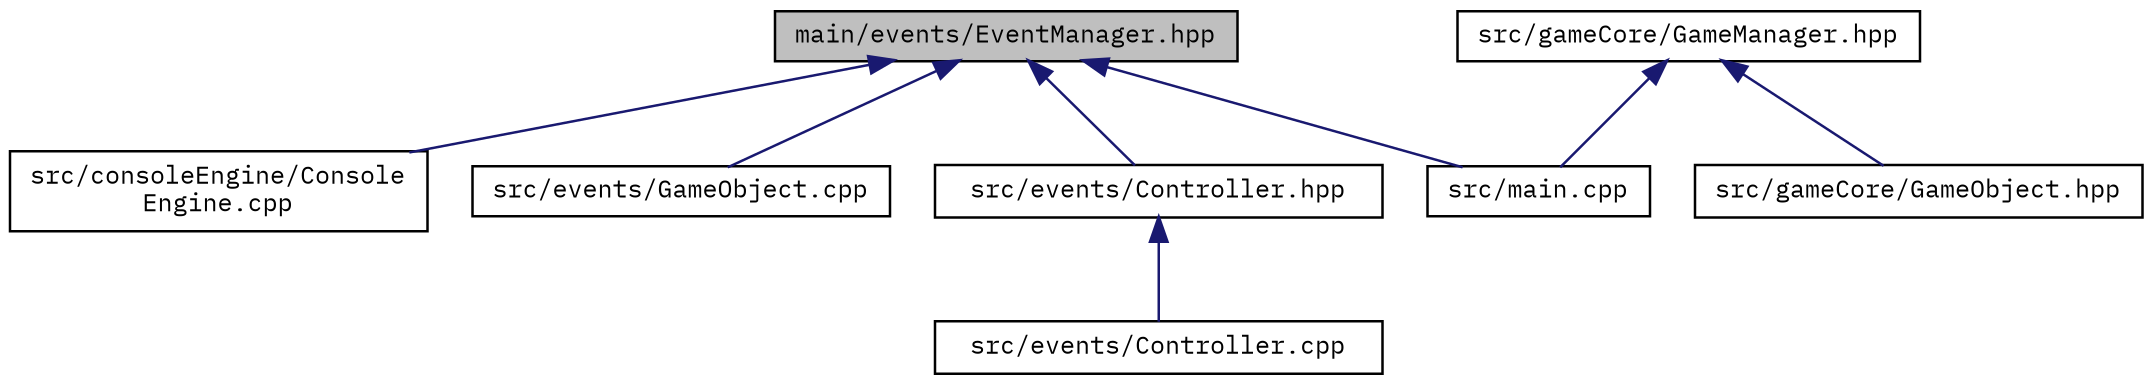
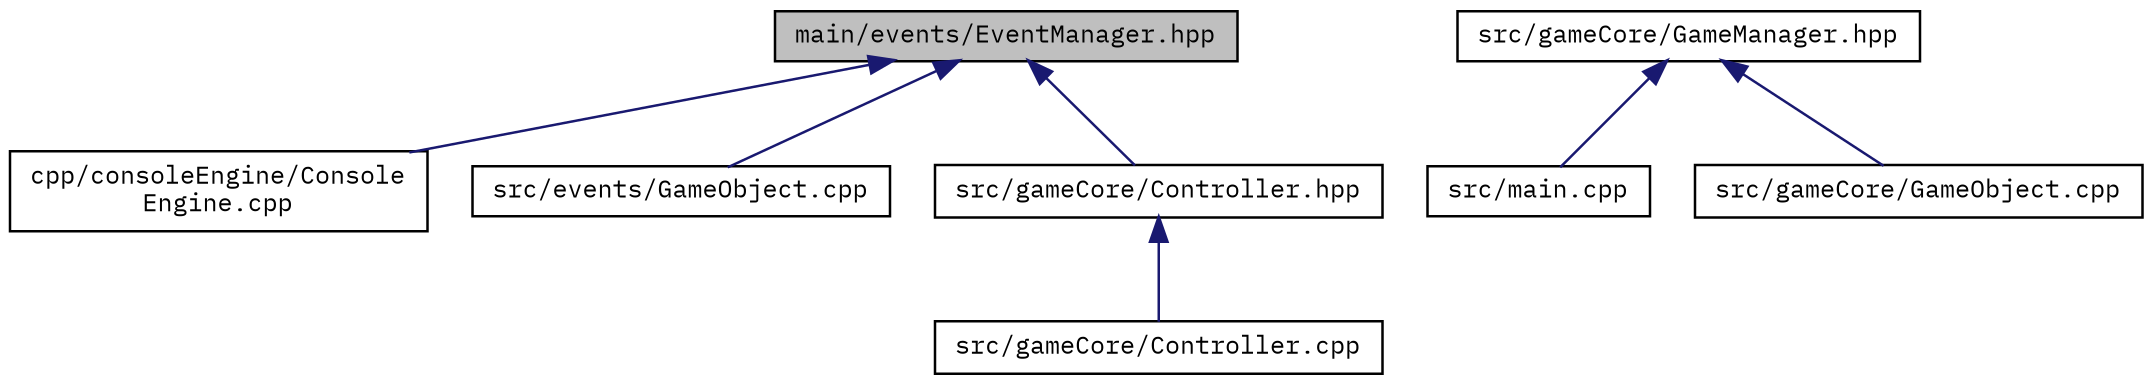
edge "src/main.cpp" -> "main/events/EventManager.hpp": removed
node "src/consoleEngine/Console Engine.cpp": label "src/consoleEngine/Console Engine.cpp" -> "cpp/consoleEngine/Console Engine.cpp"
node "src/events/Controller.hpp": label "src/events/Controller.hpp" -> "src/gameCore/Controller.hpp"
node "src/gameCore/GameObject.hpp": label "src/gameCore/GameObject.hpp" -> "src/gameCore/GameObject.cpp"
node "src/events/Controller.cpp": label "src/events/Controller.cpp" -> "src/gameCore/Controller.cpp"
